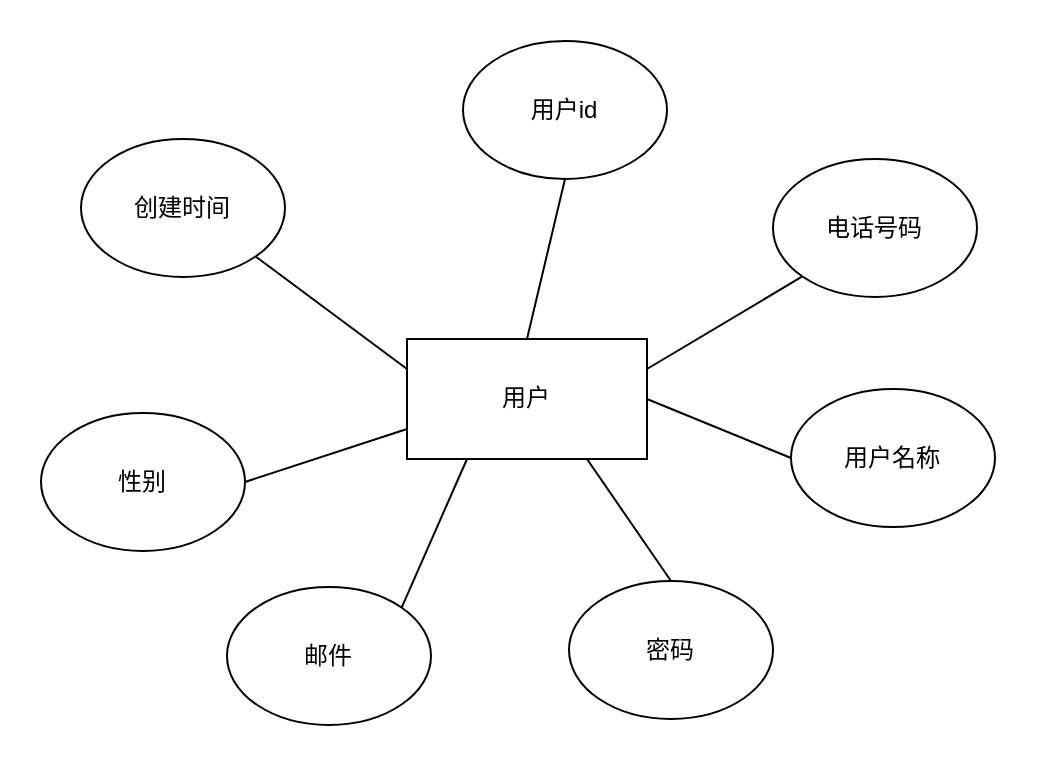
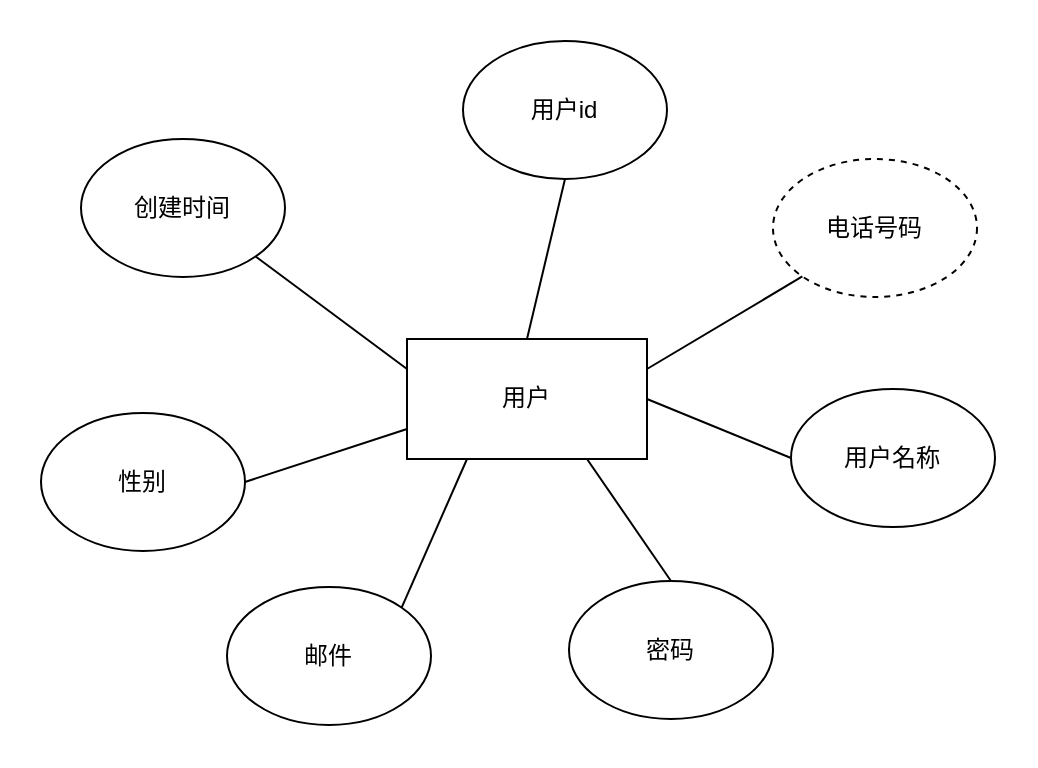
node "电话号码": style solid -> dashed
